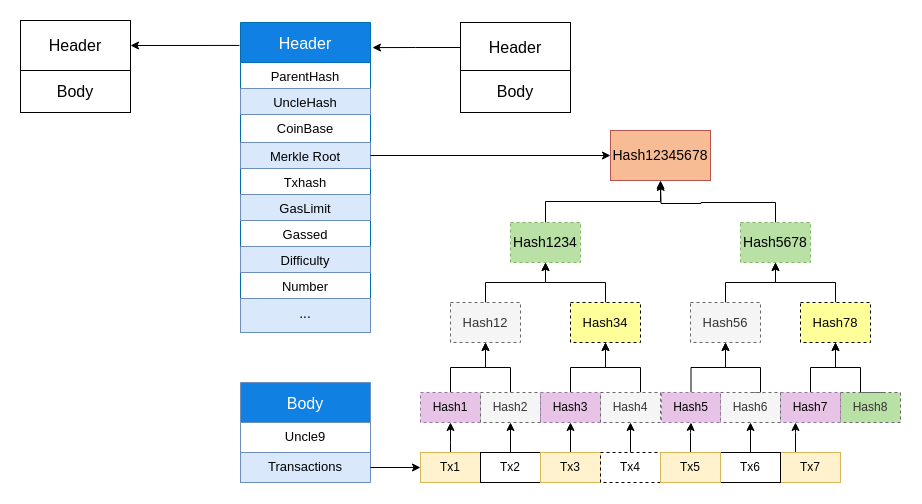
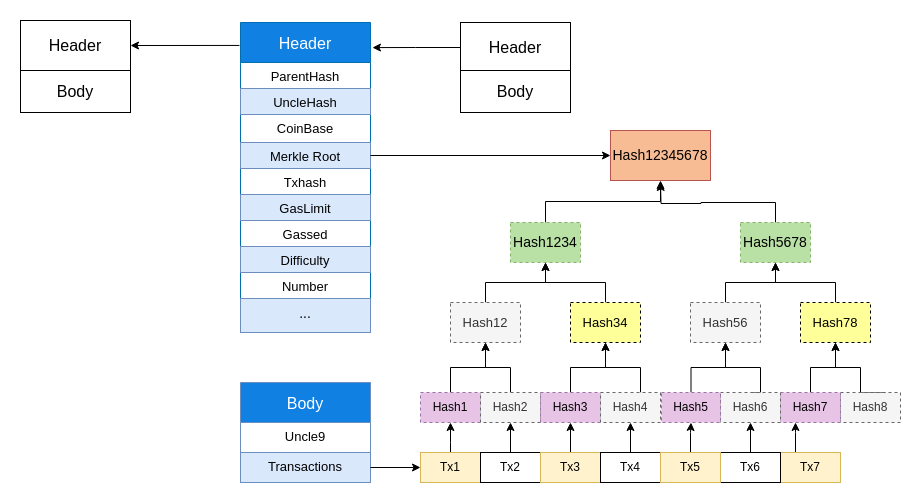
node "Hash8": fillcolor #b9e0a5 -> #f5f5f5
node "Tx4": style dashed -> solid
